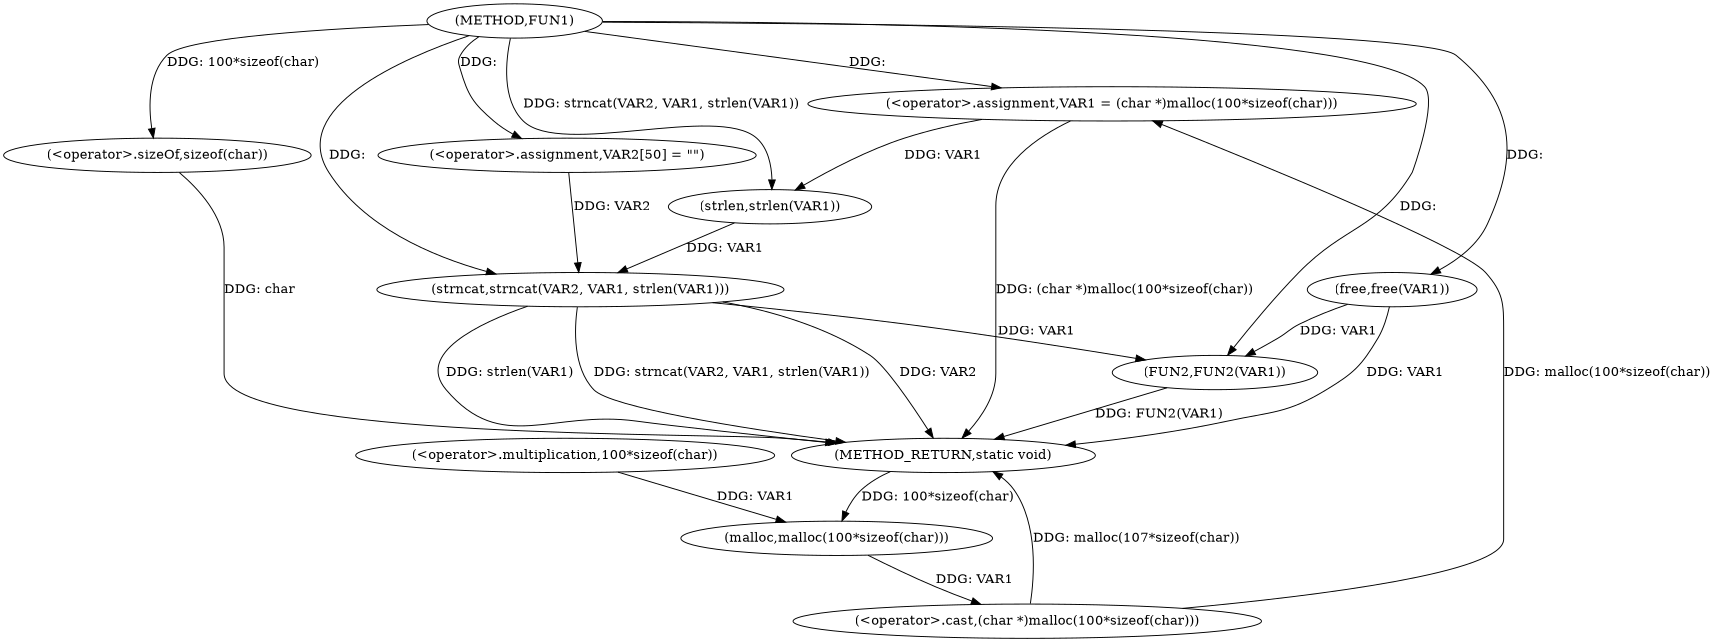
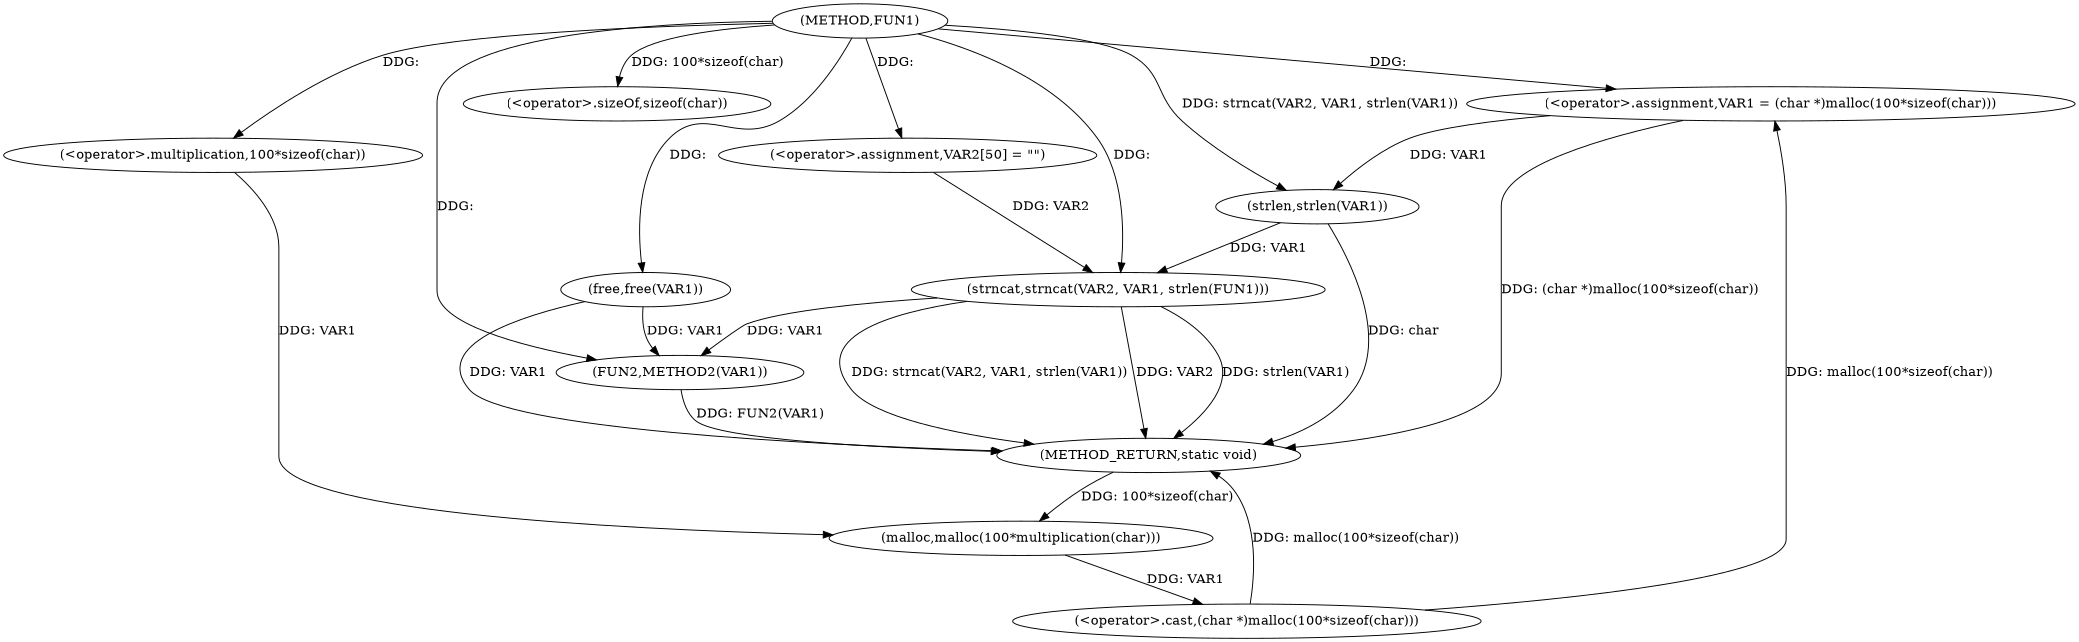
edge "(METHOD,FUN1)" -> "(<operator>.multiplication,100*sizeof(char))": added, label "DDG:"
node "(strncat,strncat(VAR2, VAR1, strlen(VAR1)))": label "(strncat,strncat(VAR2, VAR1, strlen(VAR1)))" -> "(strncat,strncat(VAR2, VAR1, strlen(FUN1)))"
node "(FUN2,FUN2(VAR1))": label "(FUN2,FUN2(VAR1))" -> "(FUN2,METHOD2(VAR1))"
edge "(<operator>.sizeOf,sizeof(char))" -> "(METHOD_RETURN,static void)": now "(strlen,strlen(VAR1))" -> "(METHOD_RETURN,static void)"
node "(malloc,malloc(100*sizeof(char)))": label "(malloc,malloc(100*sizeof(char)))" -> "(malloc,malloc(100*multiplication(char)))"
edge "(<operator>.cast,(char *)malloc(100*sizeof(char)))" -> "(METHOD_RETURN,static void)": label "DDG: malloc(107*sizeof(char))" -> "DDG: malloc(100*sizeof(char))"
